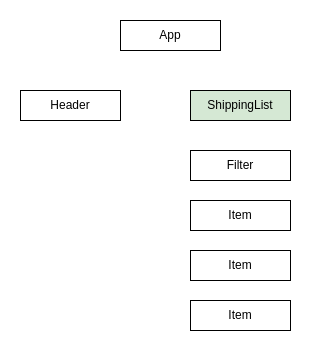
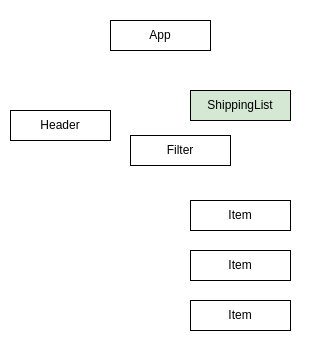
node "App": moved (171, 36) -> (161, 36)
node "Header": moved (71, 106) -> (61, 126)
node "Filter": moved (241, 166) -> (181, 151)
